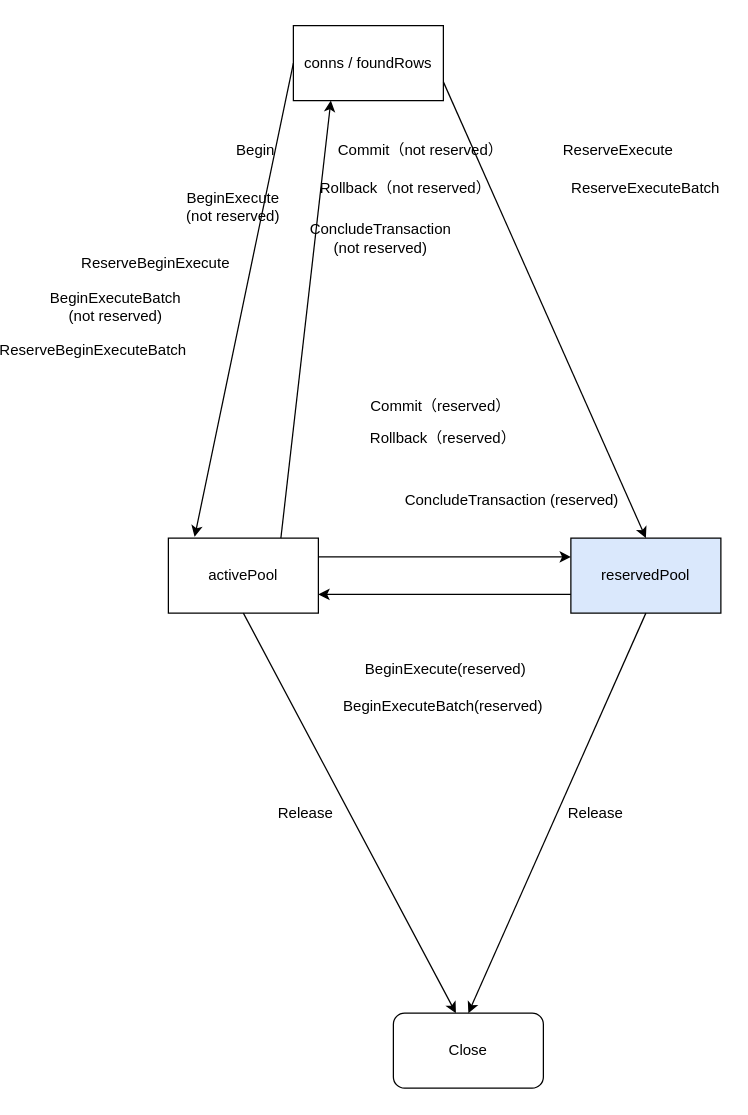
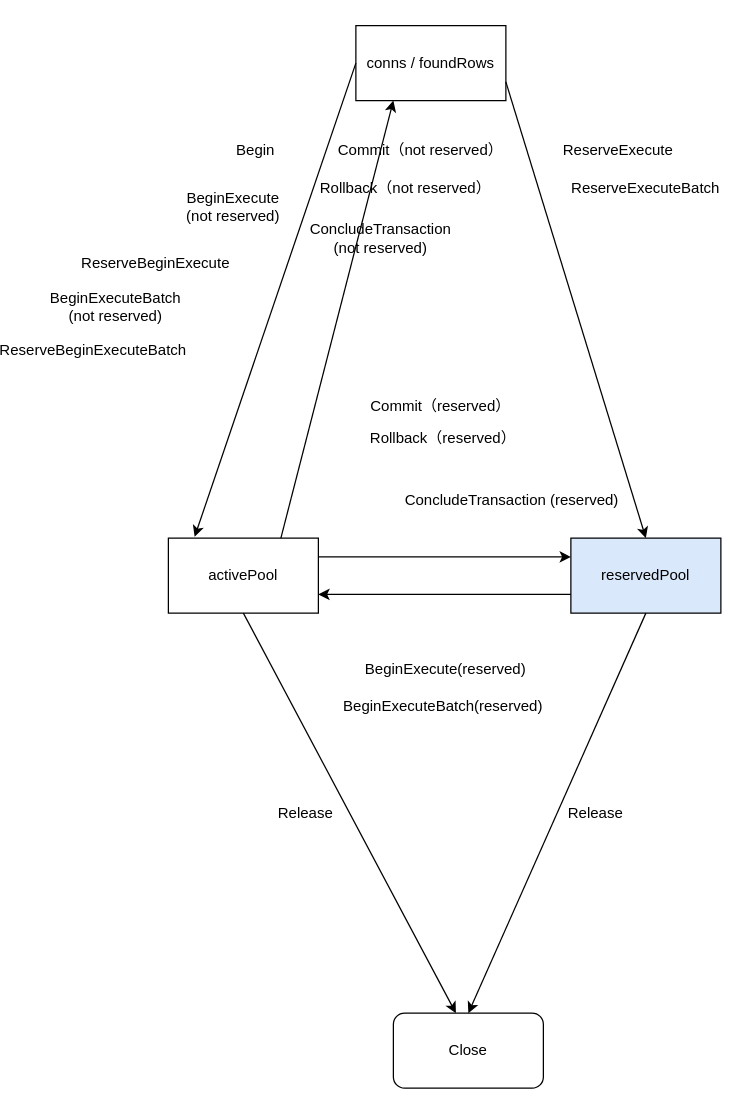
node "conns / foundRows": moved (368, 63) -> (431, 63)
